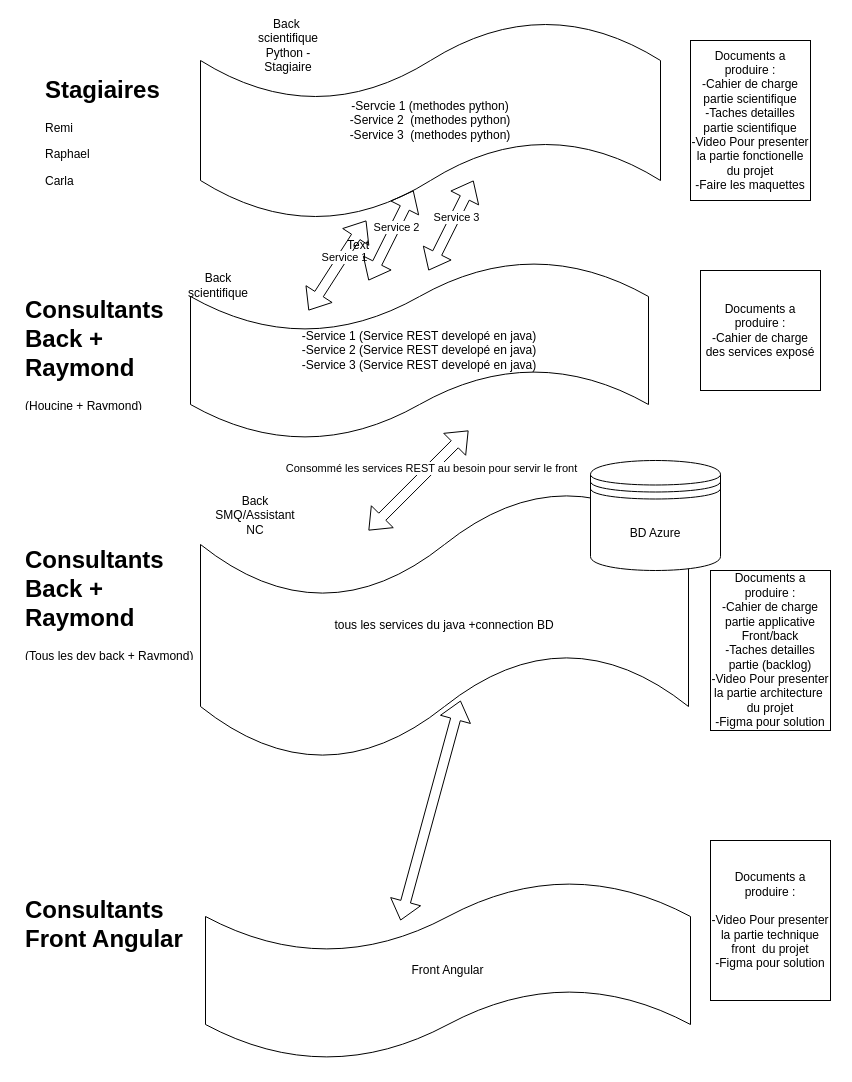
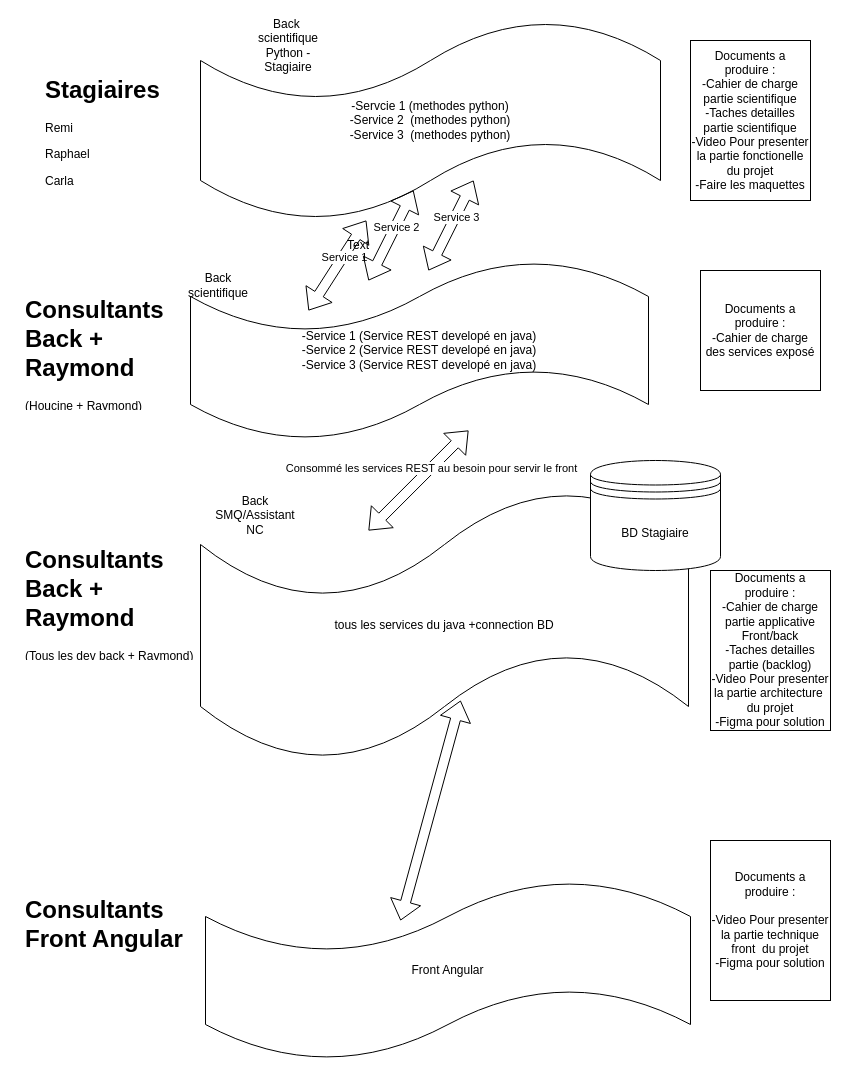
node "BD Azure": label "BD Azure" -> "BD Stagiaire"
